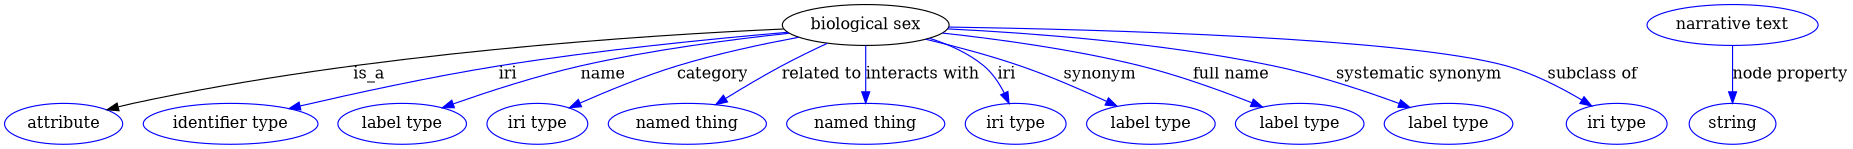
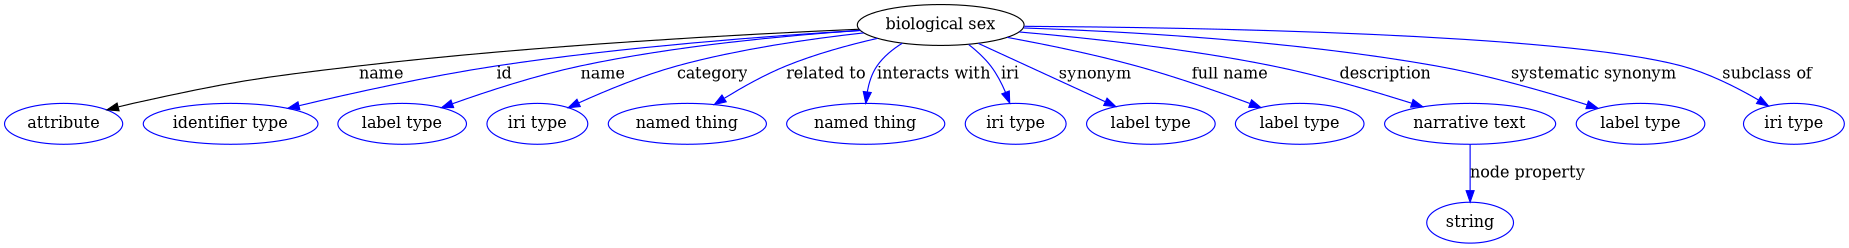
edge "biological sex" -> "narrative text": added, label "description"
edge "biological sex" -> "attribute": label "is_a" -> "name"
edge "biological sex" -> "identifier type": label "iri" -> "id"
